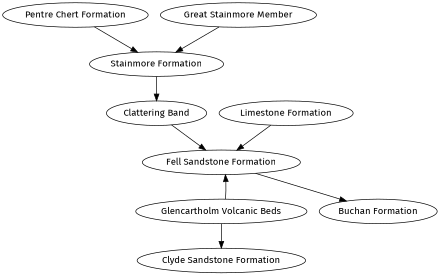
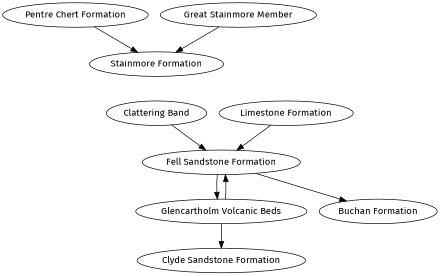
edge "Stainmore Formation" -> "Clattering Band": removed
edge "Fell Sandstone Formation" -> "Glencartholm Volcanic Beds": added
